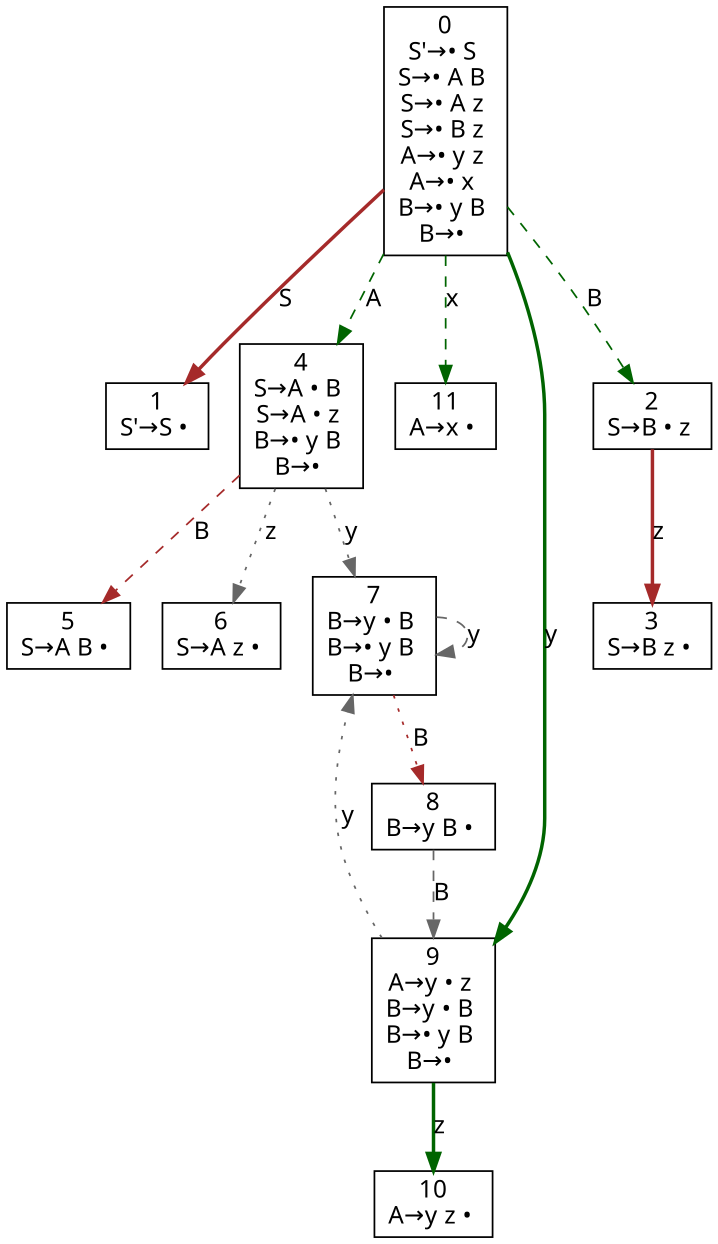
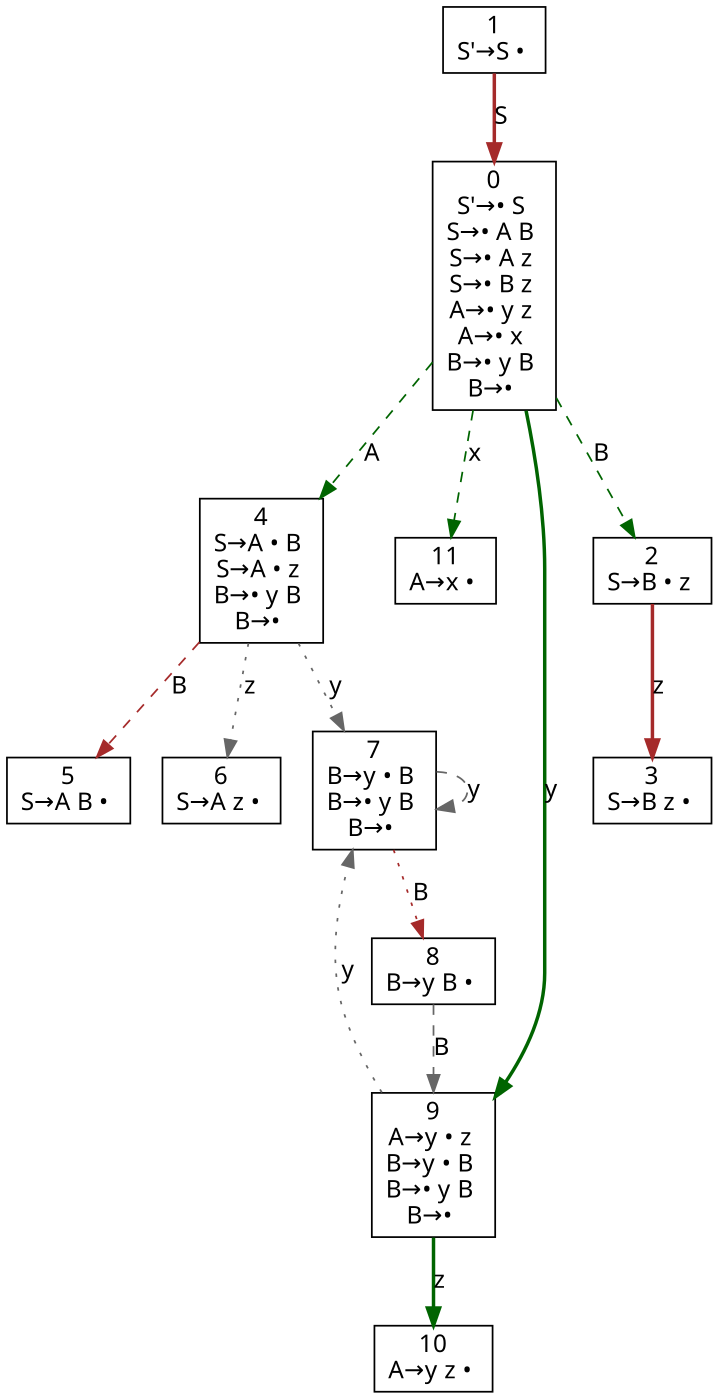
edge "0" -> "1": reversed
